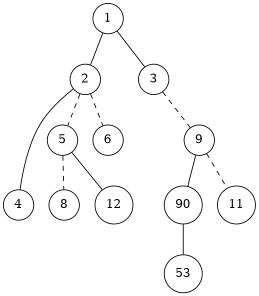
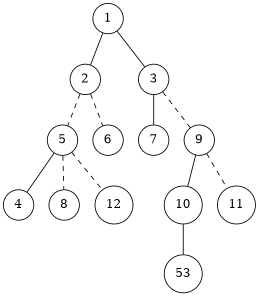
edge "2" -- "4": now "5" -- "4"
node "7": added
edge "5" -- "12": style solid -> dashed
node "90": label "90" -> "10"
